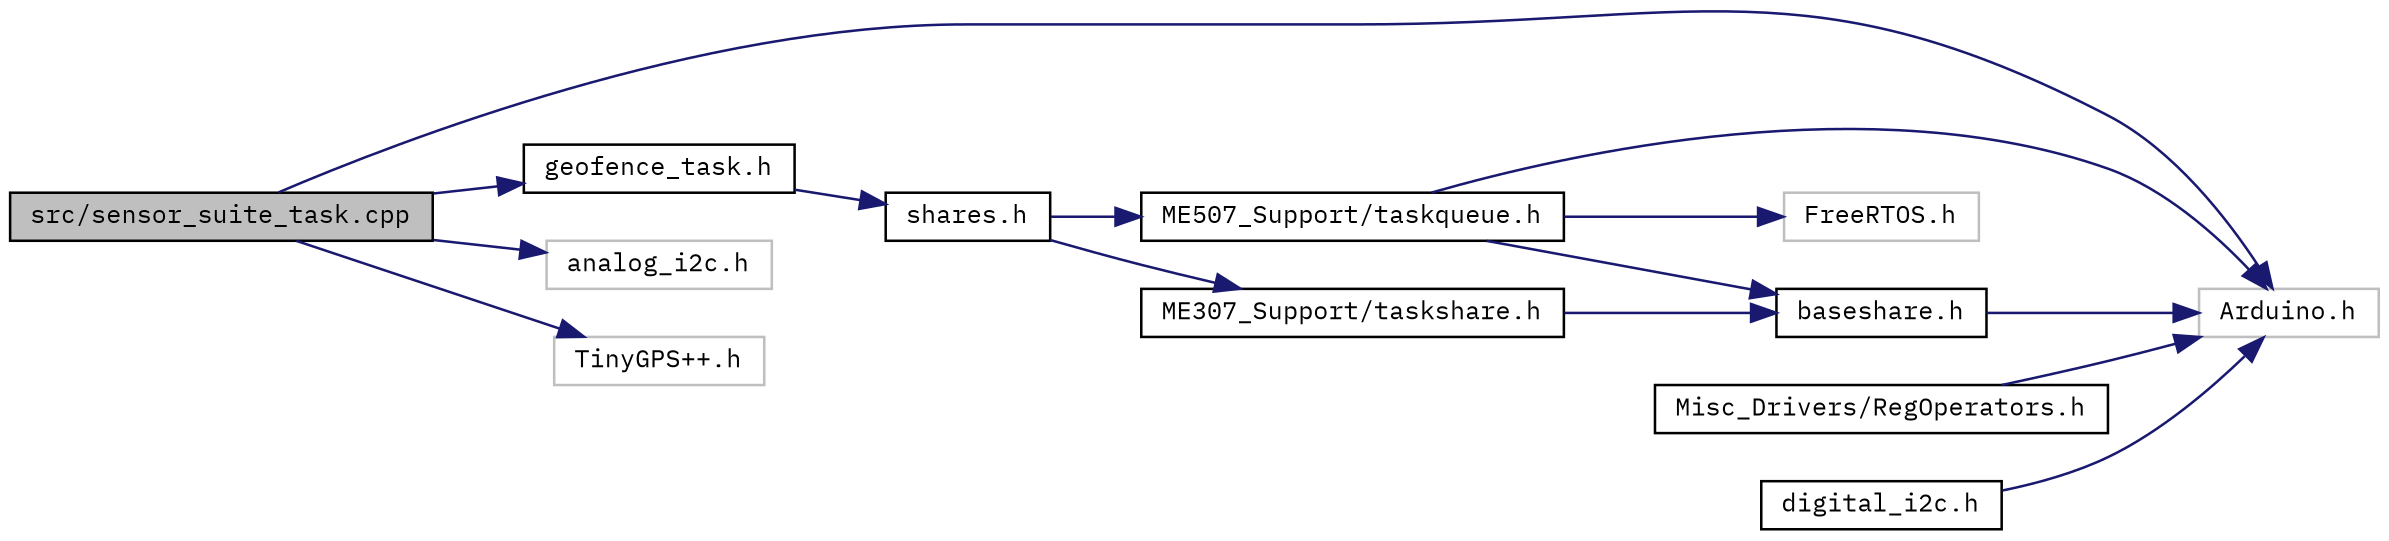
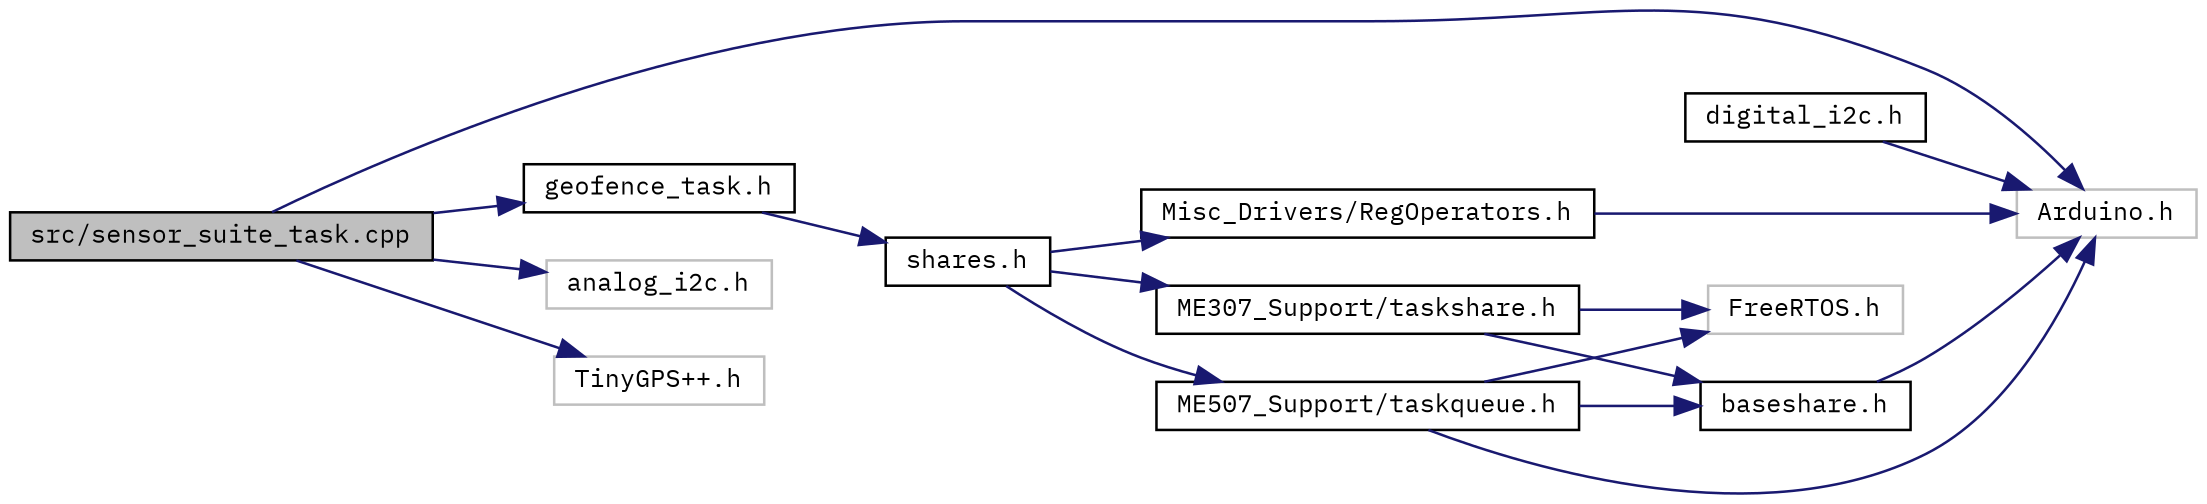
edge "shares.h" -> "Misc_Drivers/RegOperators.h": added
edge "ME307_Support/taskshare.h" -> "FreeRTOS.h": added
